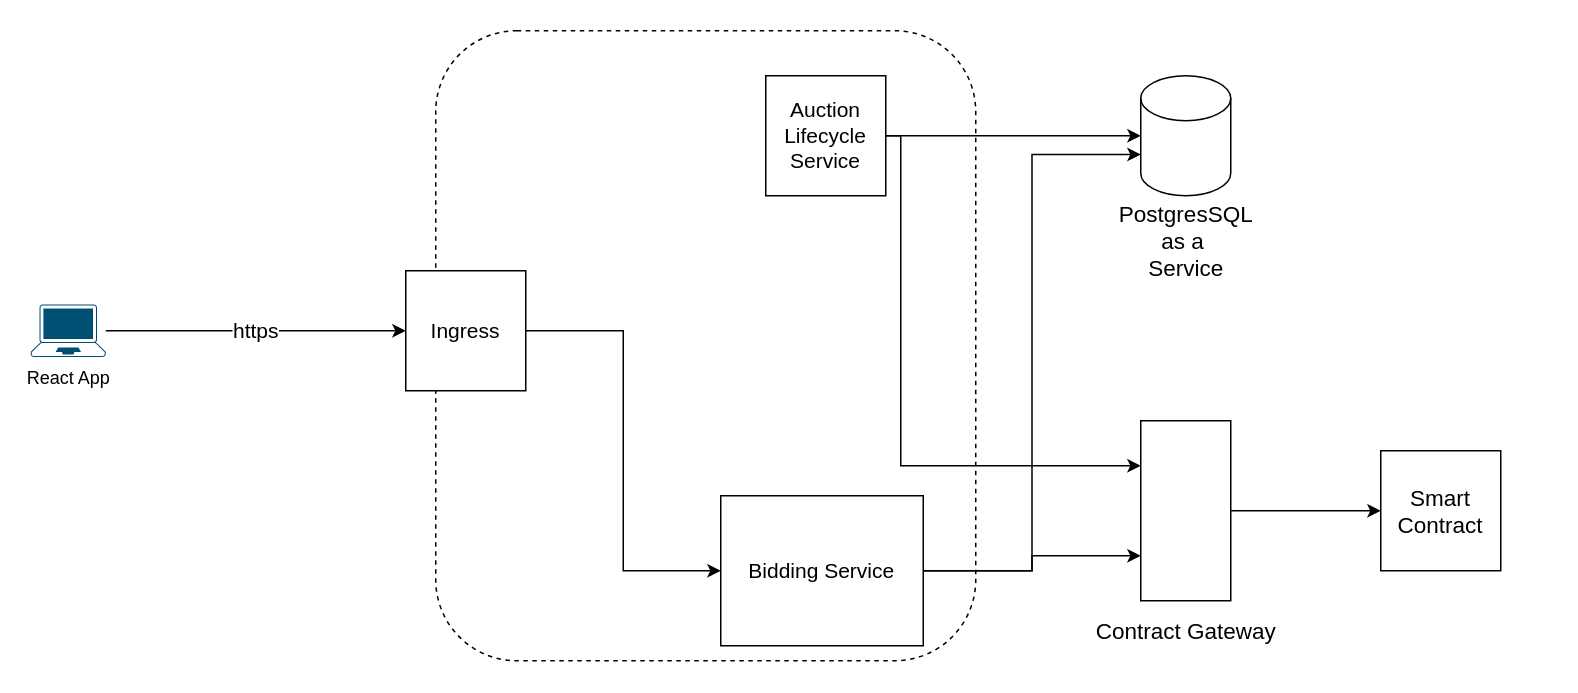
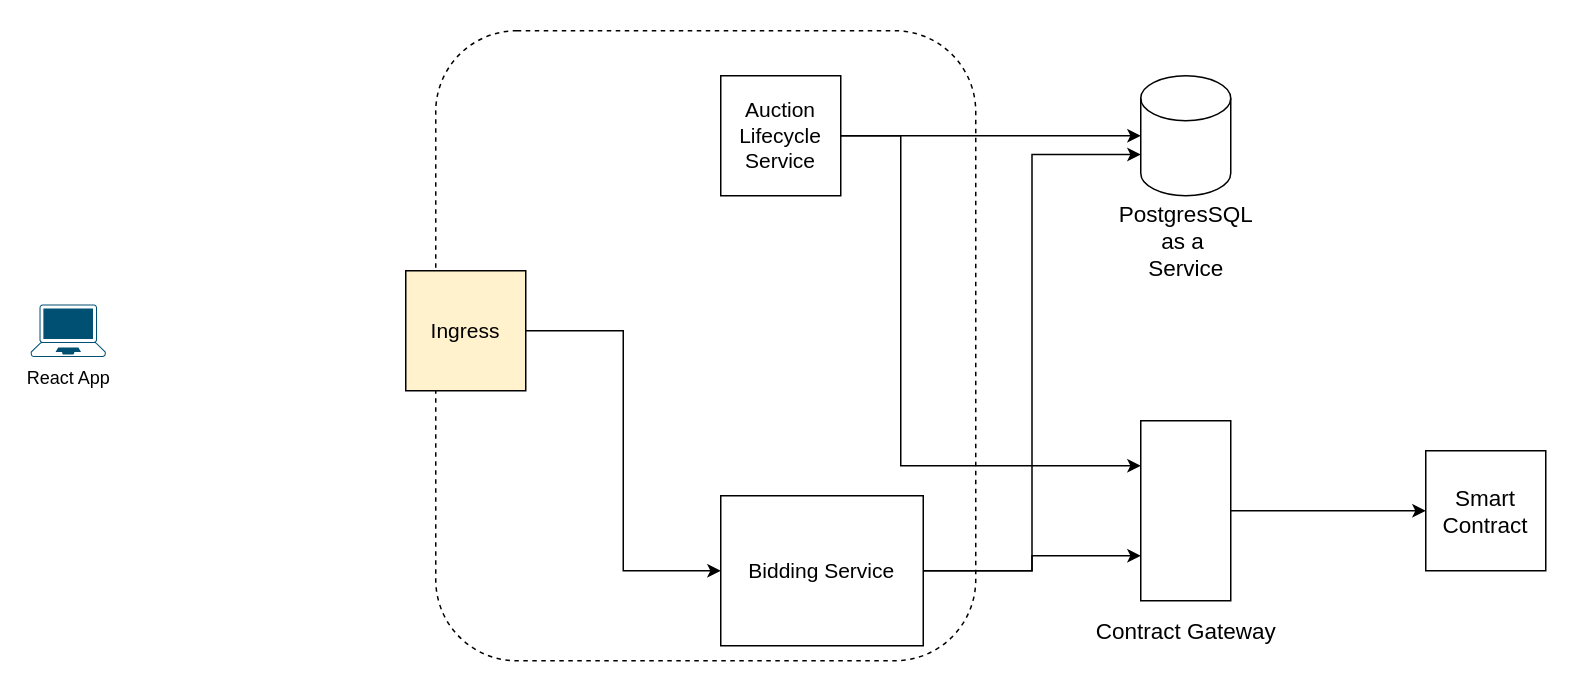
node "Auction Lifecycle Service": moved (826, 136) -> (781, 136)
edge "React App" -> "Ingress": removed, label "https"
node "Ingress": fillcolor #ffffff -> #fff2cc
node "Smart Contract": moved (1441, 511) -> (1486, 511)
